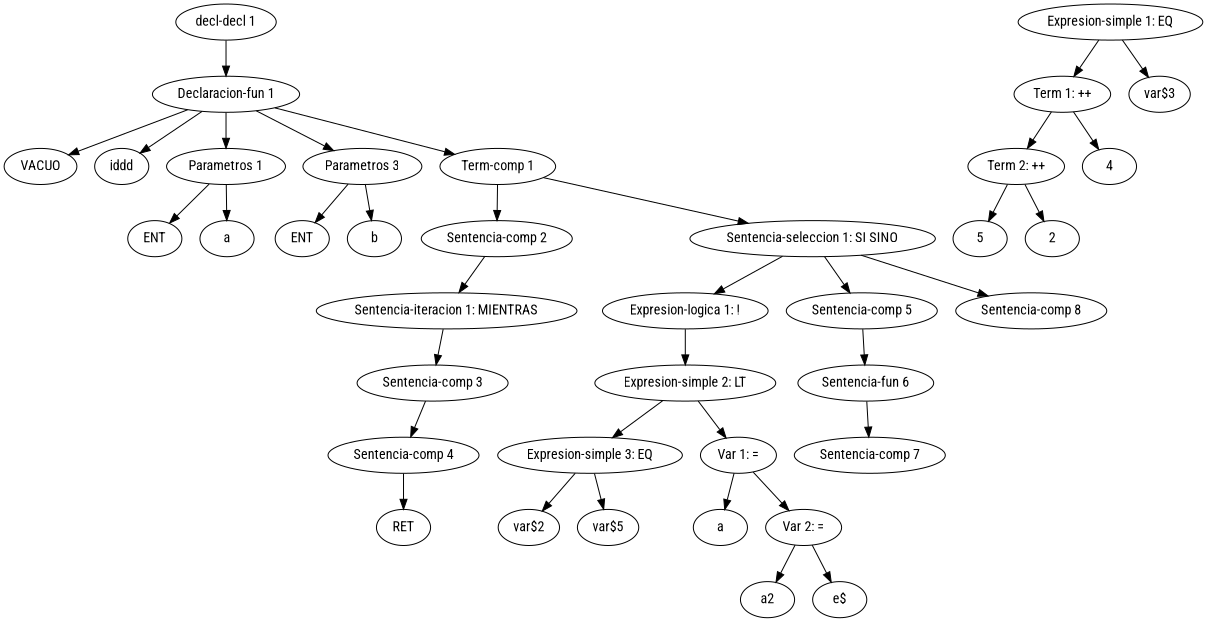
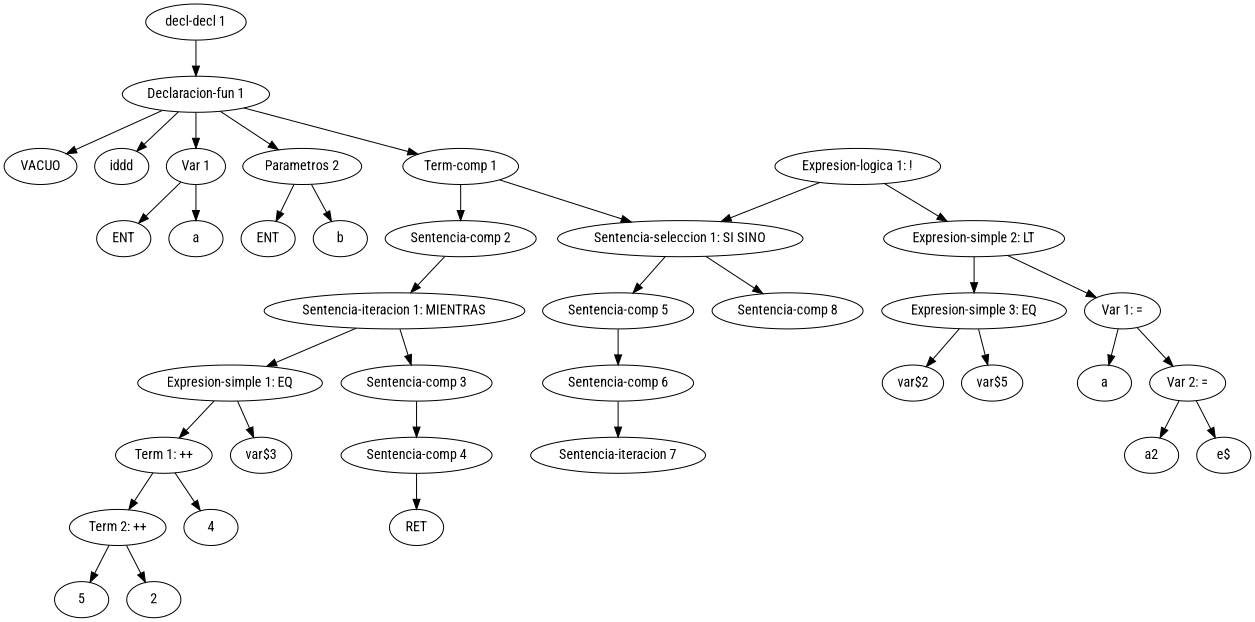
node "Parametros 1": label "Parametros 1" -> "Var 1"
node "Parametros 3": label "Parametros 3" -> "Parametros 2"
edge "Sentencia-seleccion 1: SI SINO" -> "Expresion-logica 1: !": reversed
edge "Sentencia-iteracion 1: MIENTRAS" -> "Expresion-simple 1: EQ": added
node "Sentencia-fun 6": label "Sentencia-fun 6" -> "Sentencia-comp 6"
node "Sentencia-comp 7": label "Sentencia-comp 7" -> "Sentencia-iteracion 7"
